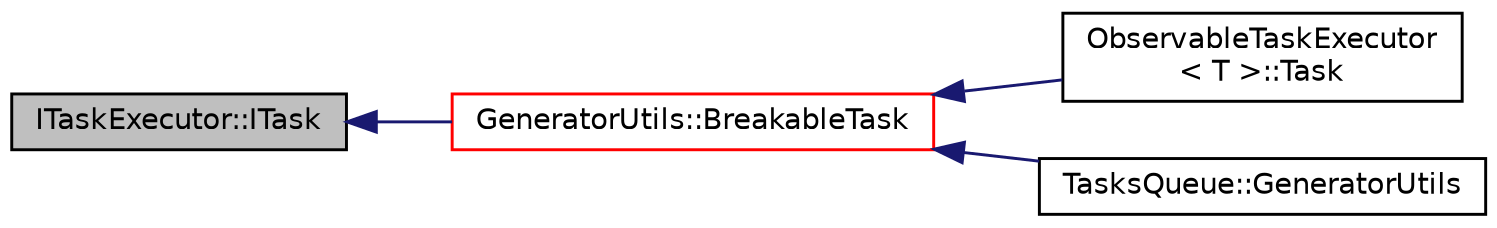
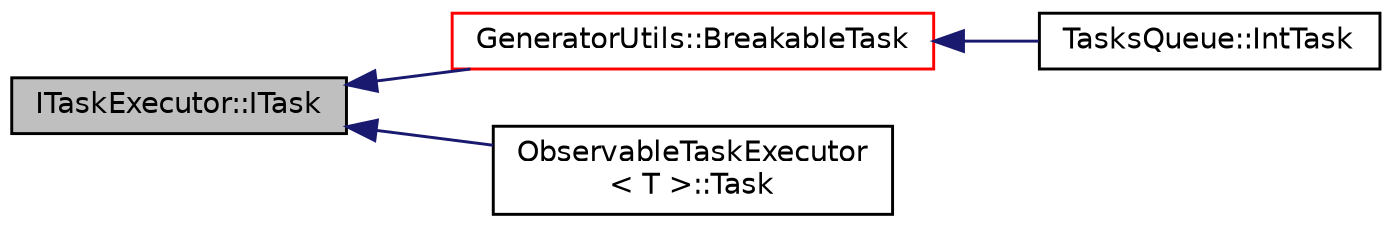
edge "ObservableTaskExecutor < T >::Task" -> "GeneratorUtils::BreakableTask": now "ObservableTaskExecutor < T >::Task" -> "ITaskExecutor::ITask"
node "TasksQueue::GeneratorUtils": label "TasksQueue::GeneratorUtils" -> "TasksQueue::IntTask"
